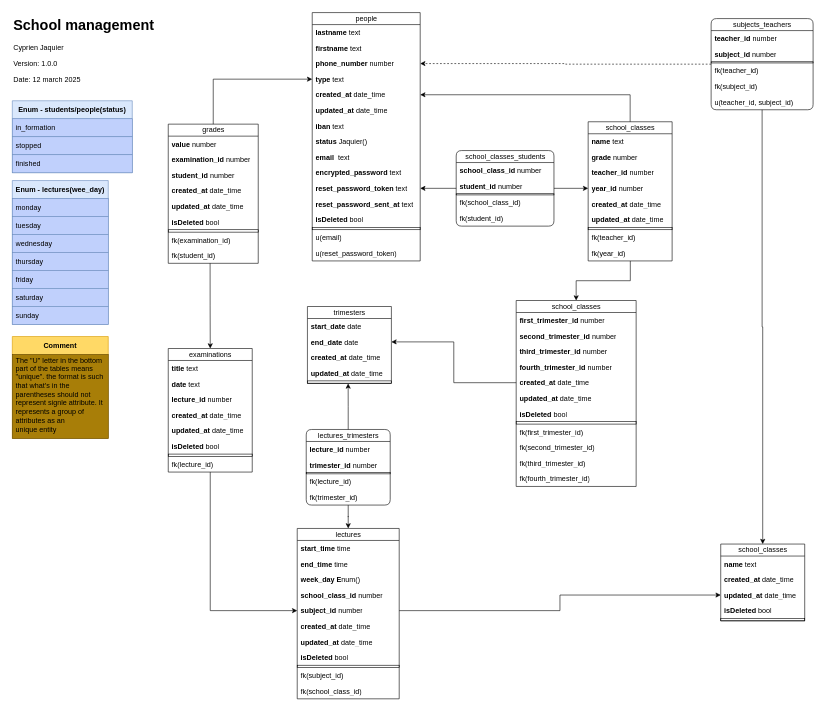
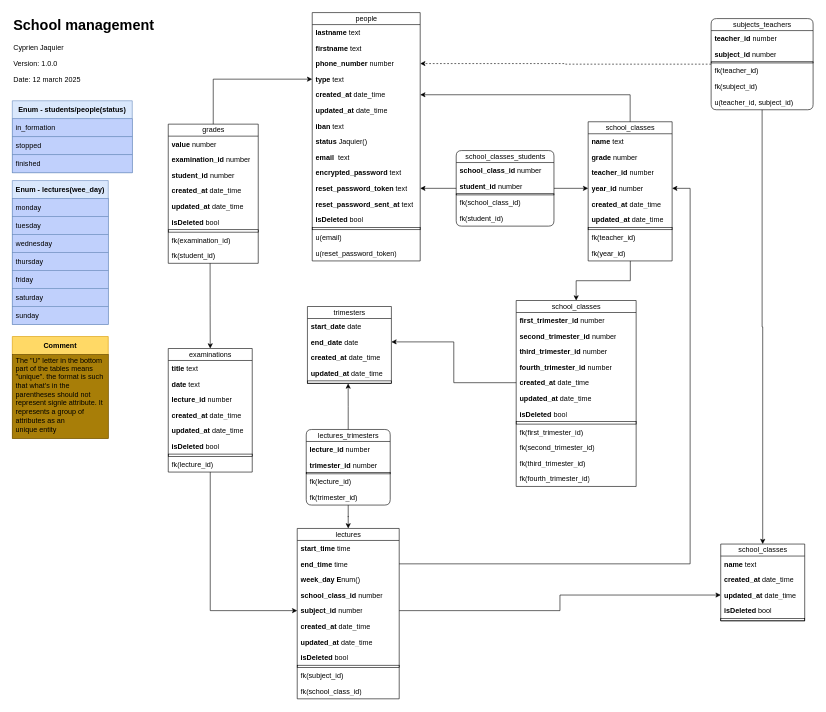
edge "end_time time" -> "year_id number": added
